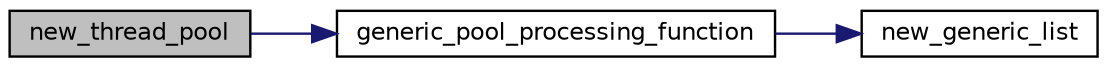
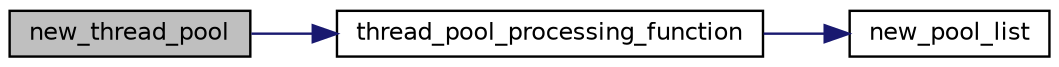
node "generic_pool_processing_function": label "generic_pool_processing_function" -> "thread_pool_processing_function"
node "new_generic_list": label "new_generic_list" -> "new_pool_list"
